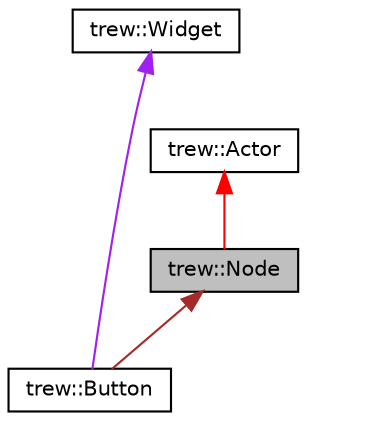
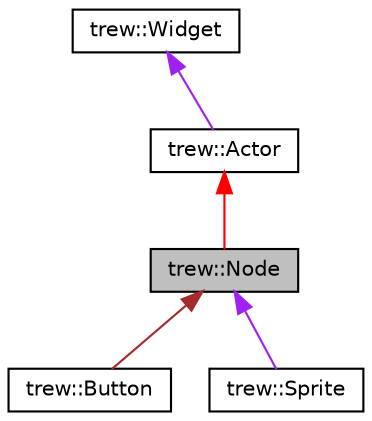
edge "trew::Button" -> "trew::Widget": now "trew::Actor" -> "trew::Widget"
node "trew::Sprite": added
